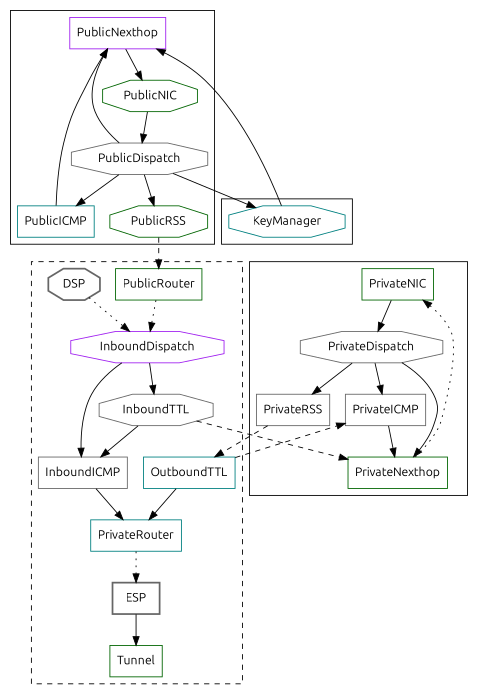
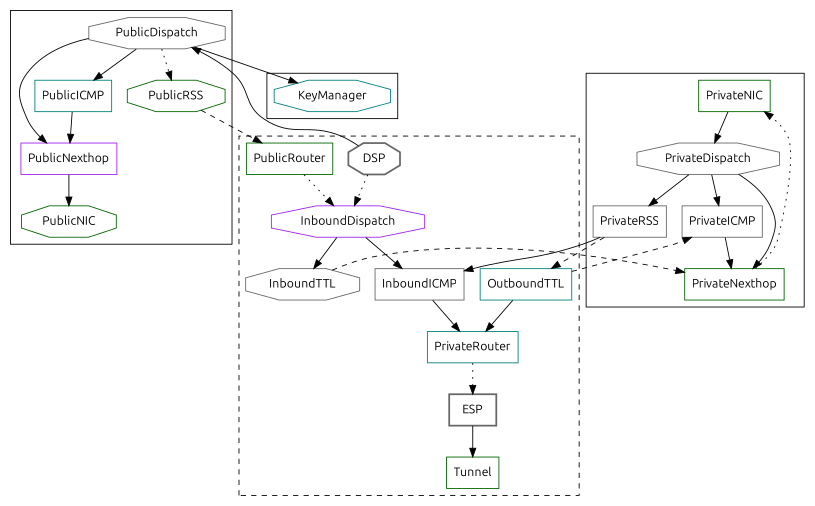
edge "KeyManager" -> "PublicNexthop": removed
edge "PublicNIC" -> "PublicDispatch": now "DSP" -> "PublicDispatch"
edge "PublicDispatch" -> "PublicRSS": style solid -> dotted
edge "InboundTTL" -> "InboundICMP": now "PrivateRSS" -> "InboundICMP"
